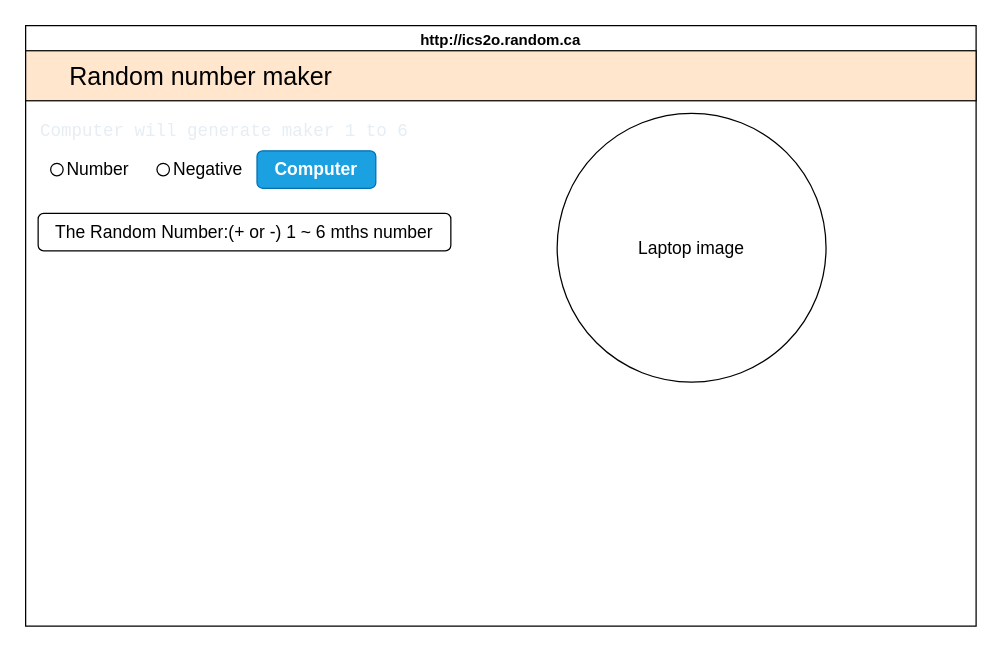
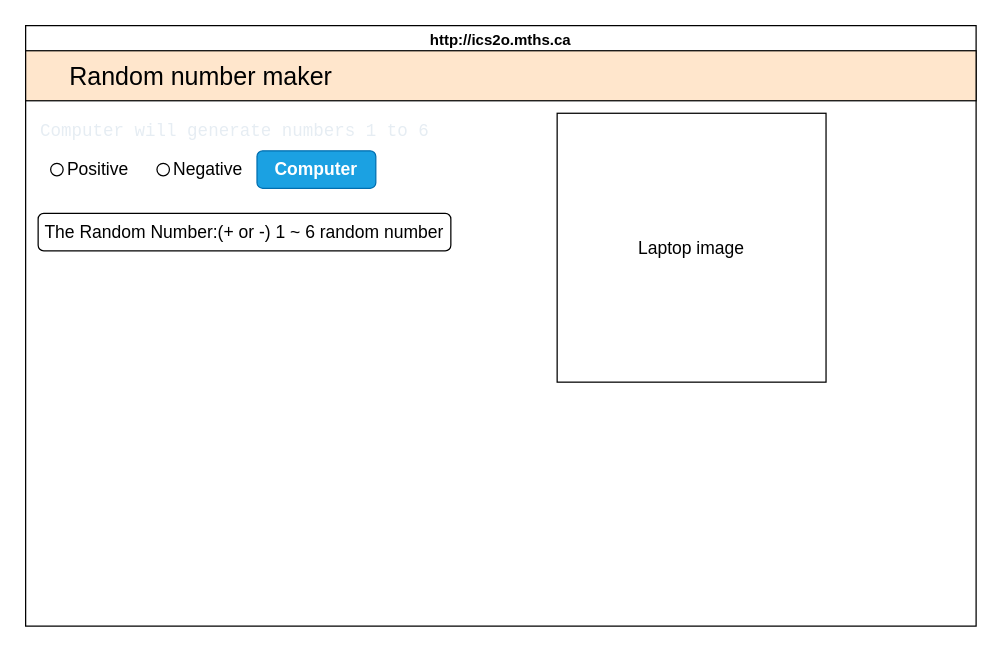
node "http://ics2o.random.ca": label "http://ics2o.random.ca" -> "http://ics2o.mths.ca"
node "Computer will generate maker 1 to 6": label "Computer will generate maker 1 to 6" -> "Computer will generate numbers 1 to 6"
node "Number": label "Number" -> "Positive"
node "The Random Number:(+ or -) 1 ~ 6 mths number": label "The Random Number:(+ or -) 1 ~ 6 mths number" -> "The Random Number:(+ or -) 1 ~ 6 random number"
node "Laptop image": shape ellipse -> rectangle
